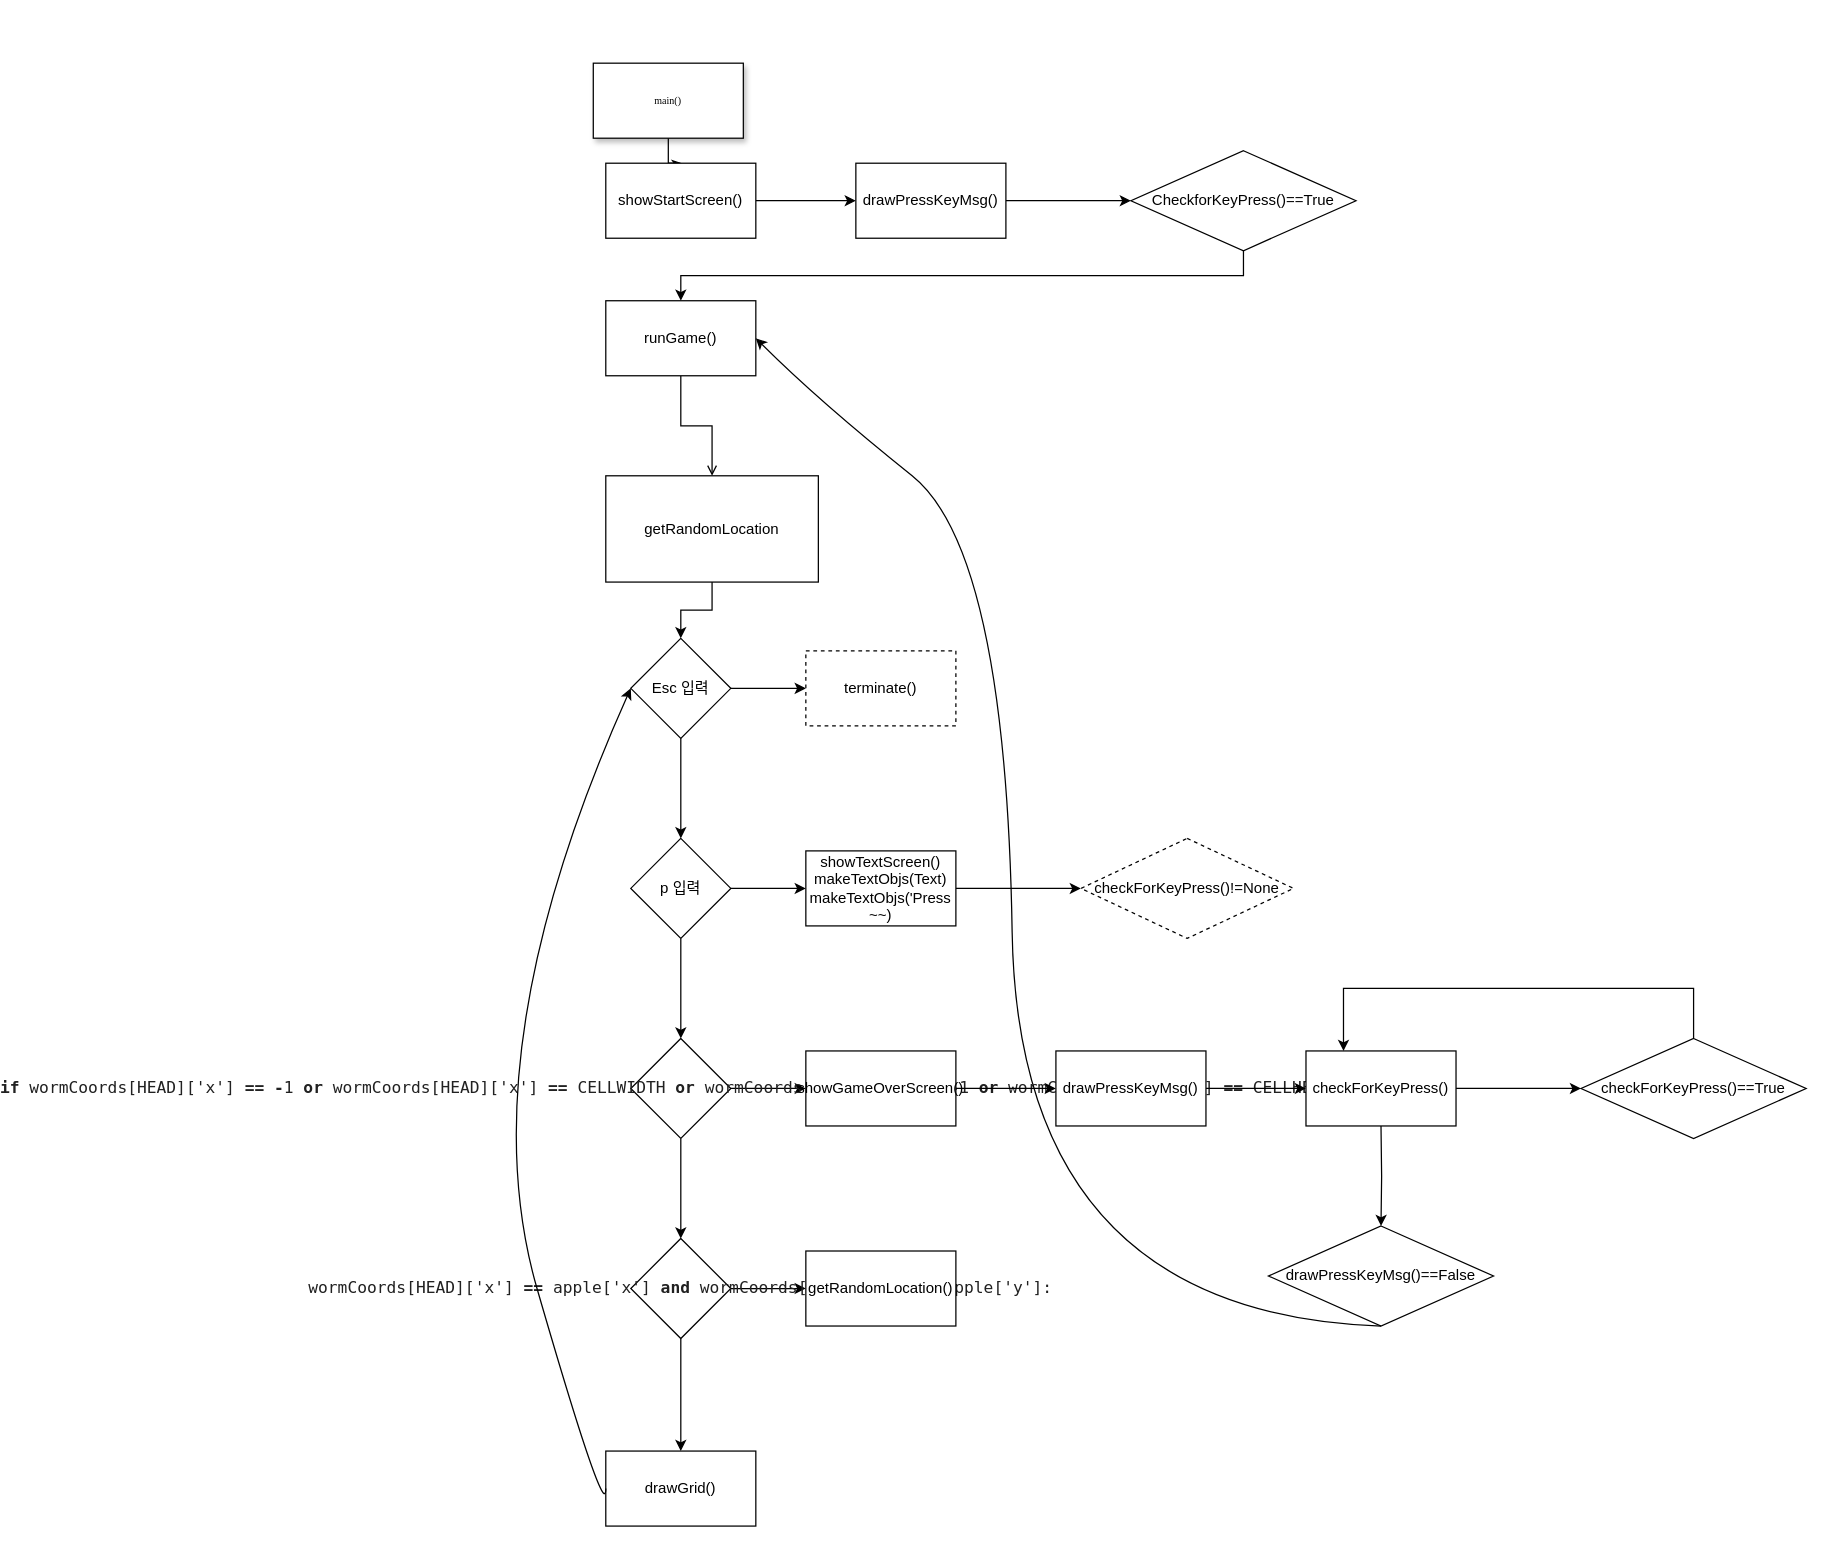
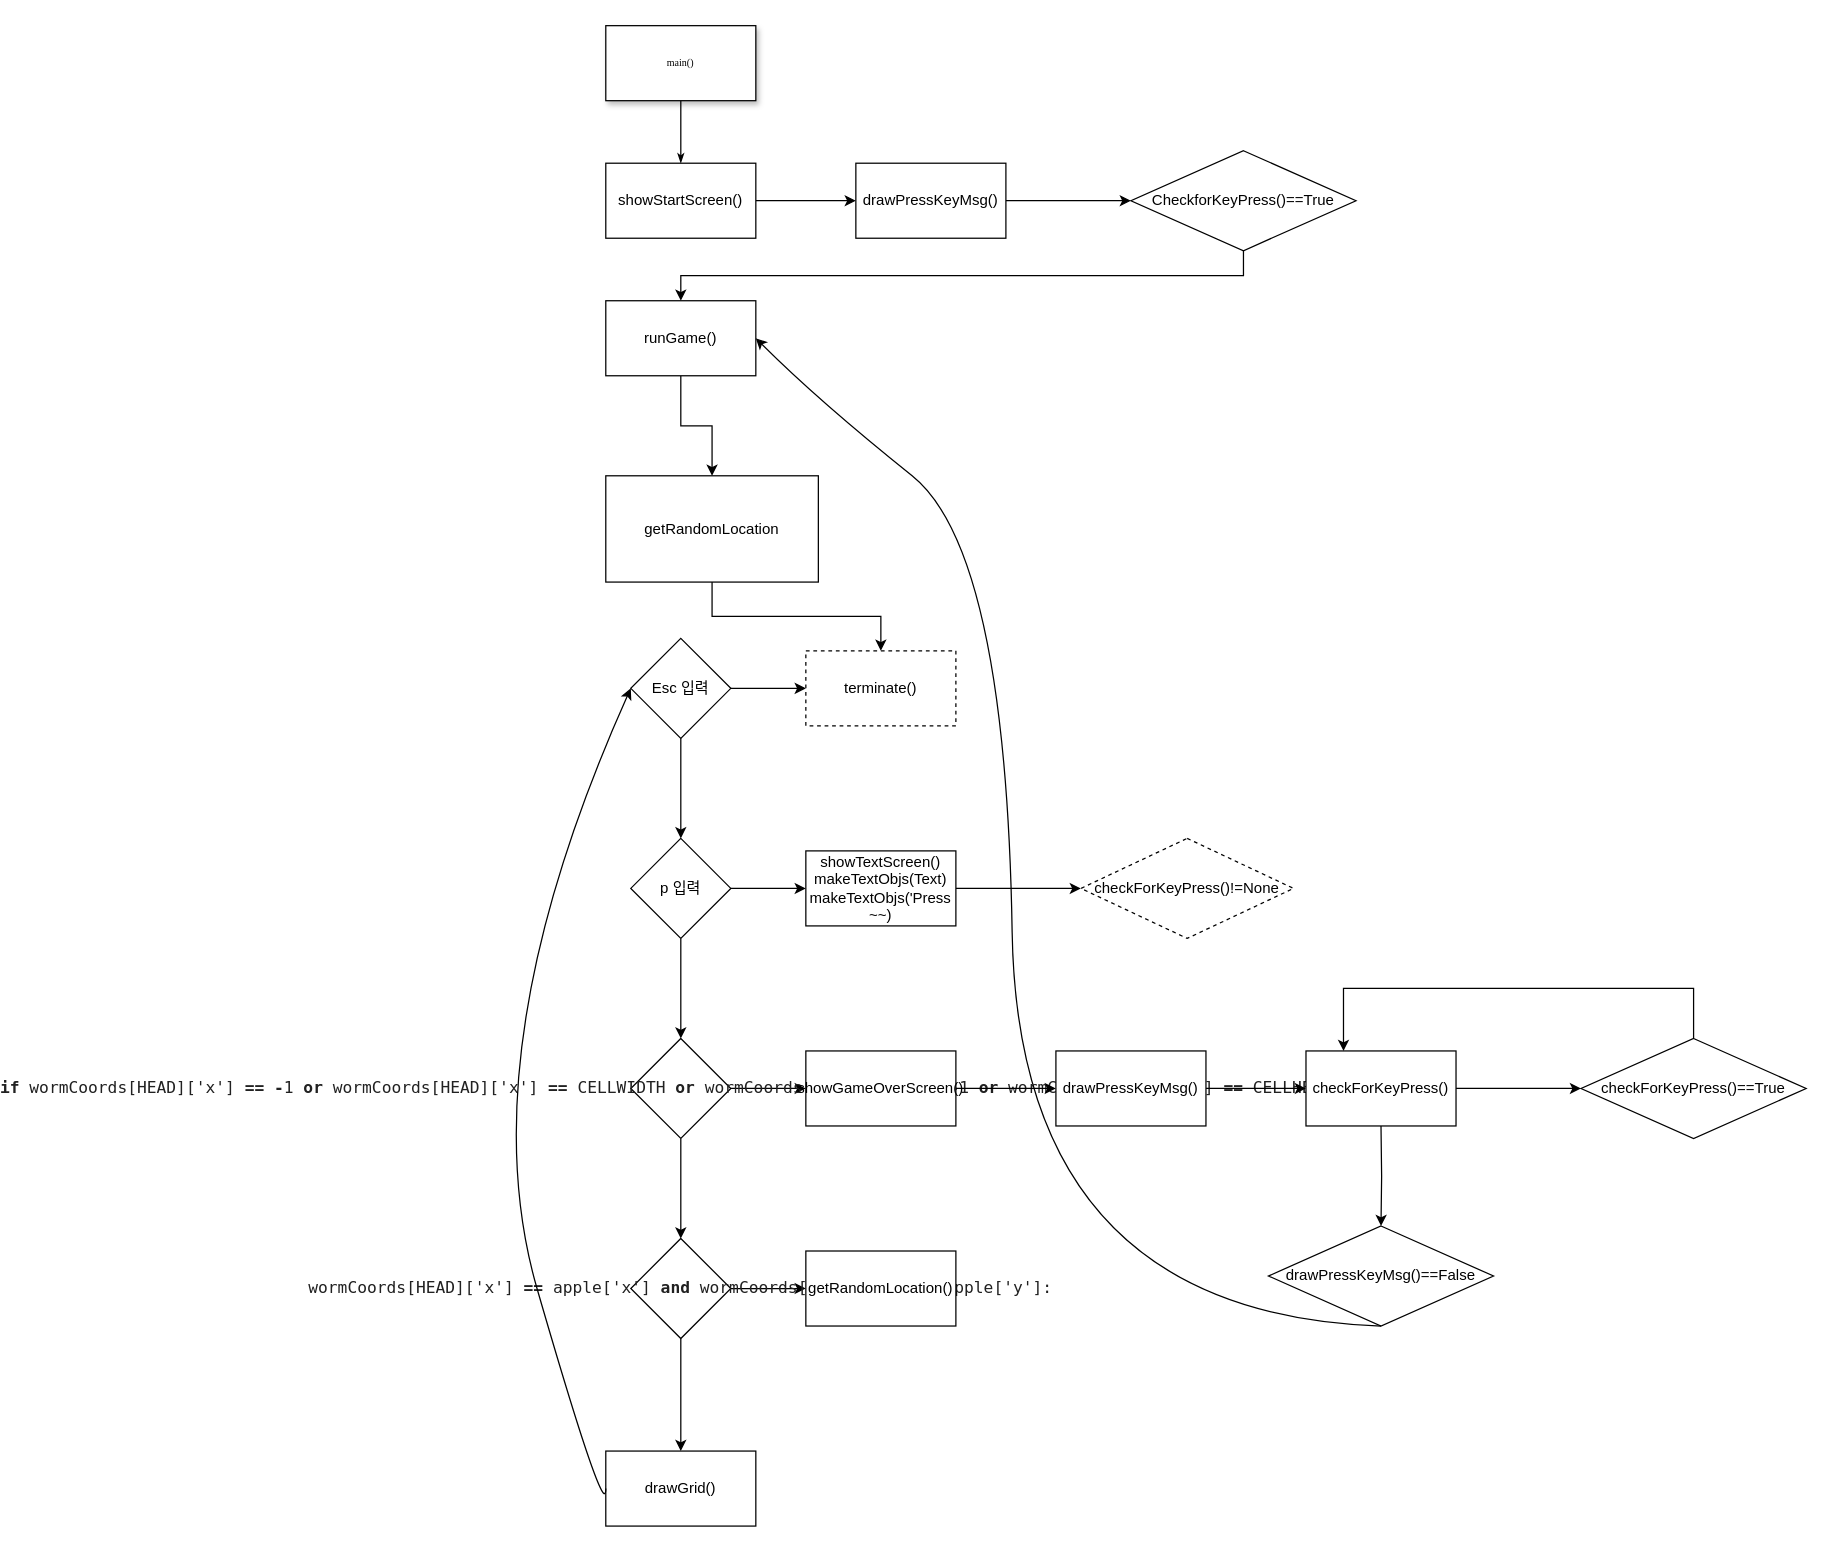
node "main()": moved (668, 101) -> (681, 63)
edge "runGame()" -> "getRandomLocation": arrowhead open -> classic
edge "getRandomLocation" -> "Esc 입력": now "getRandomLocation" -> "terminate()"
